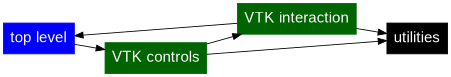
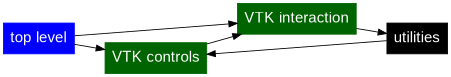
edge "VTK interaction" -> "top level": reversed
edge "VTK controls" -> "utilities": reversed
